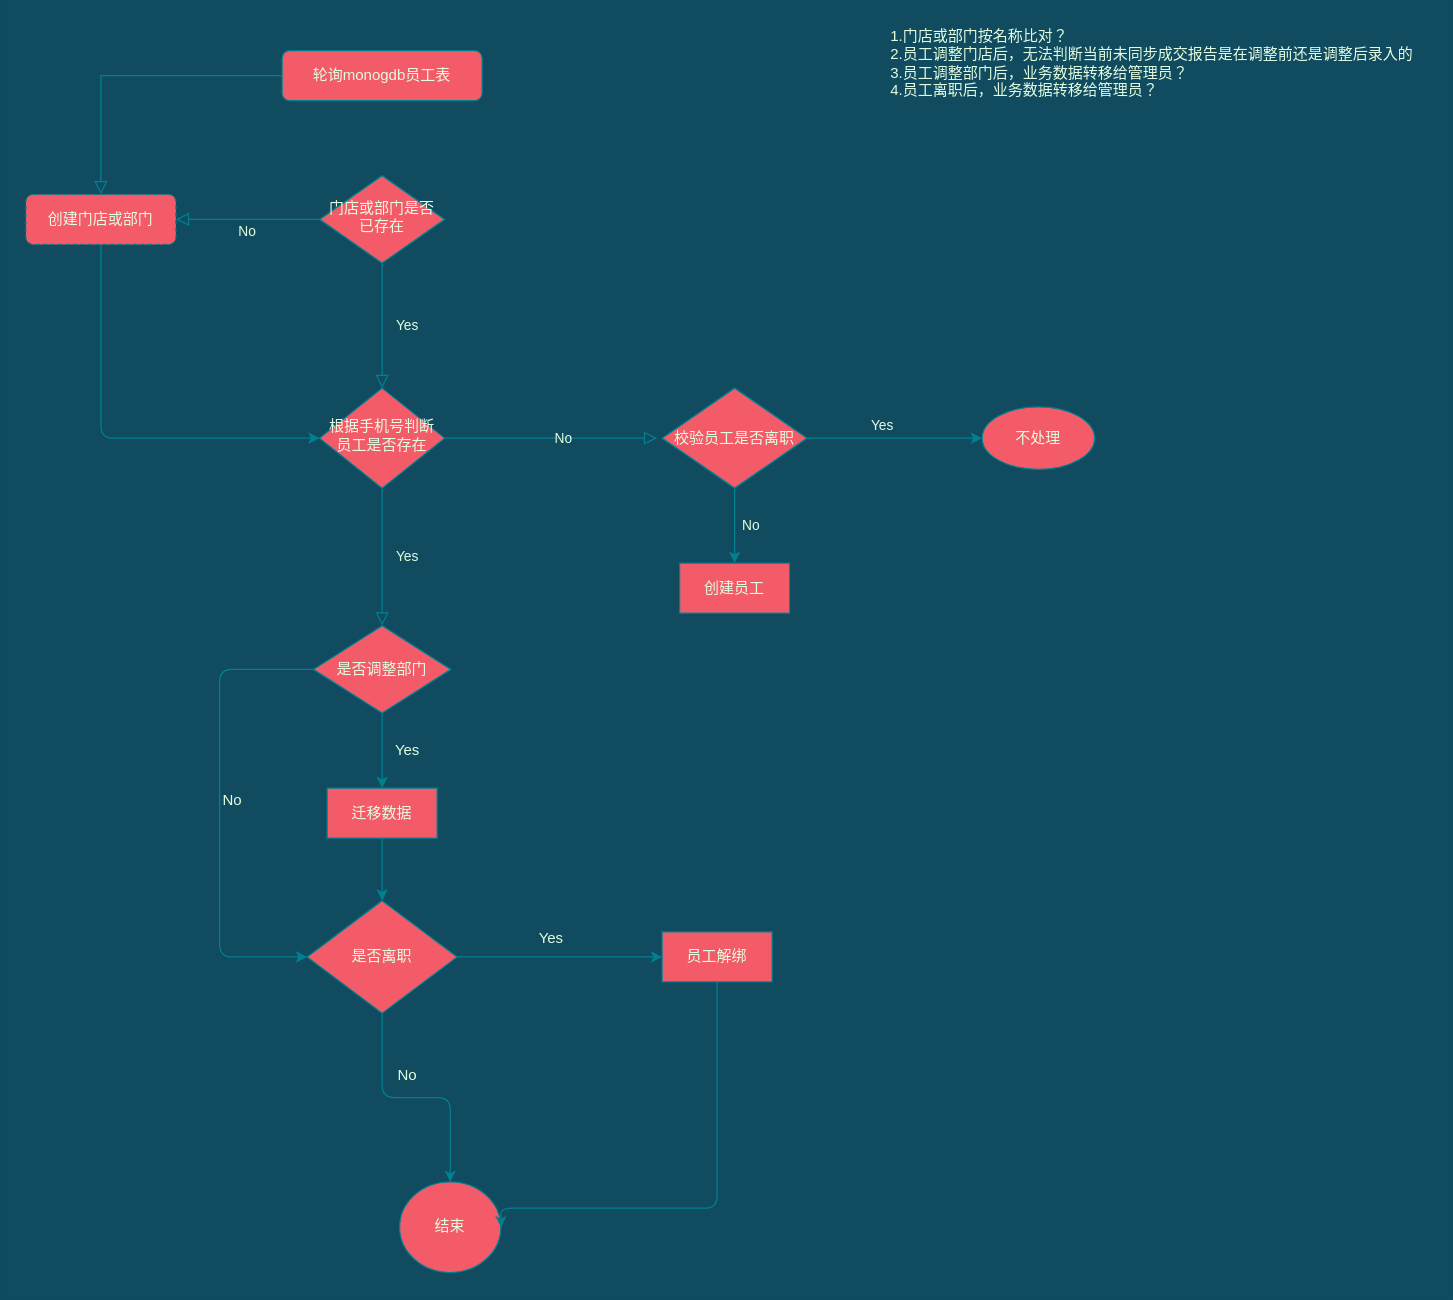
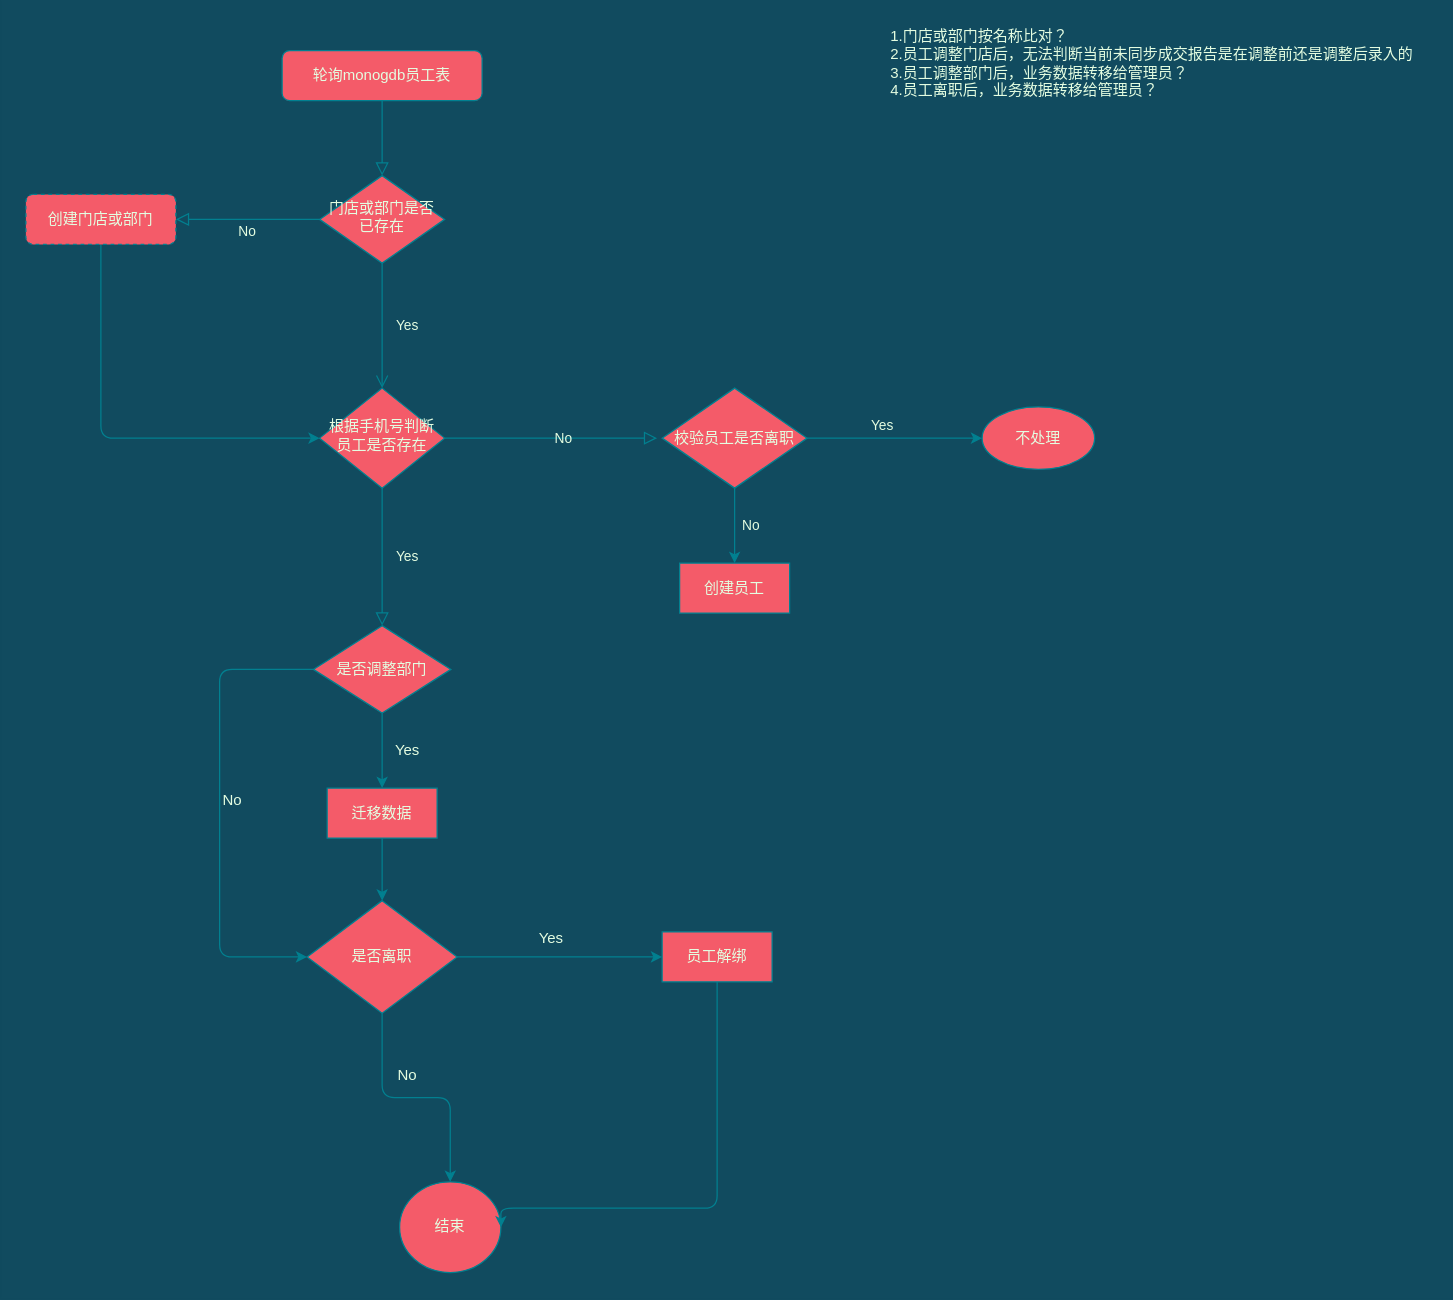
edge "轮询monogdb员工表" -> "创建门店或部门": now "轮询monogdb员工表" -> "门店或部门是否已存在"
edge "门店或部门是否已存在" -> "根据手机号判断员工是否存在": arrowhead block -> open
